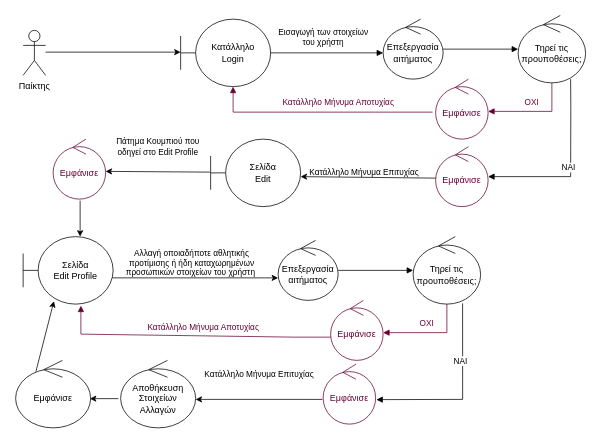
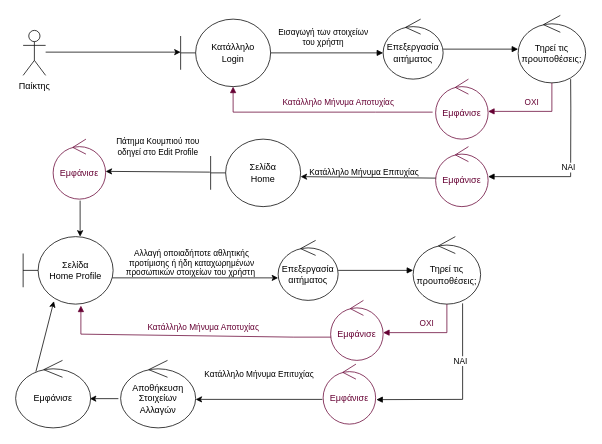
node "Σελίδα Edit": label "Σελίδα Edit" -> "Σελίδα Home"
node "Σελίδα Edit Profile": label "Σελίδα Edit Profile" -> "Σελίδα Home Profile"
